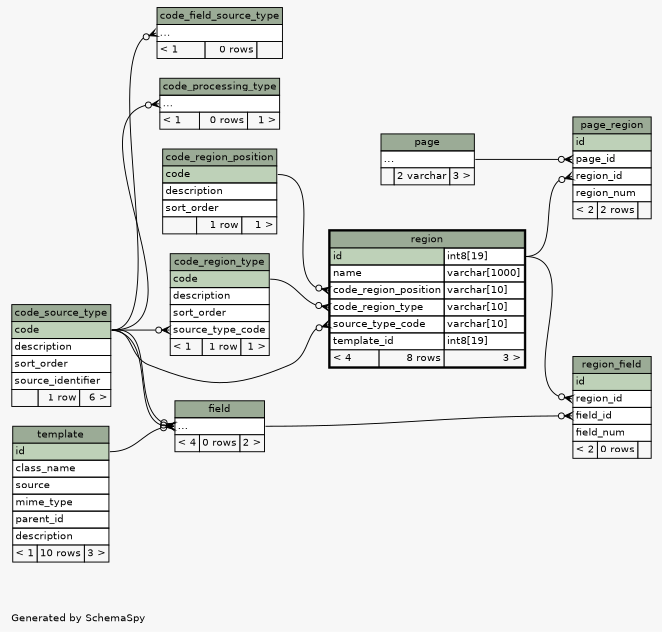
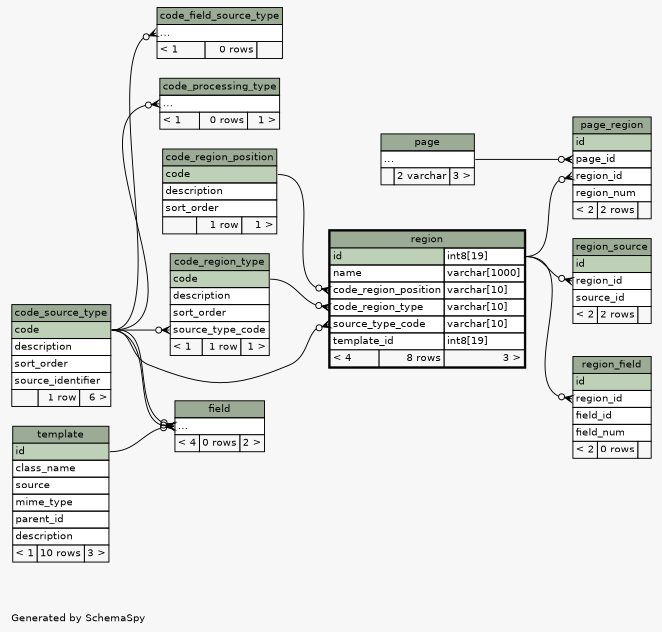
node "region_source": added
edge "field" -> "region_field": removed
